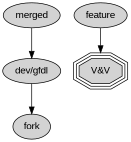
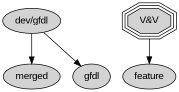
edge "feature" -> "V&V": reversed
edge "merged" -> "dev/gfdl": reversed
node "fork": label "fork" -> "gfdl"
